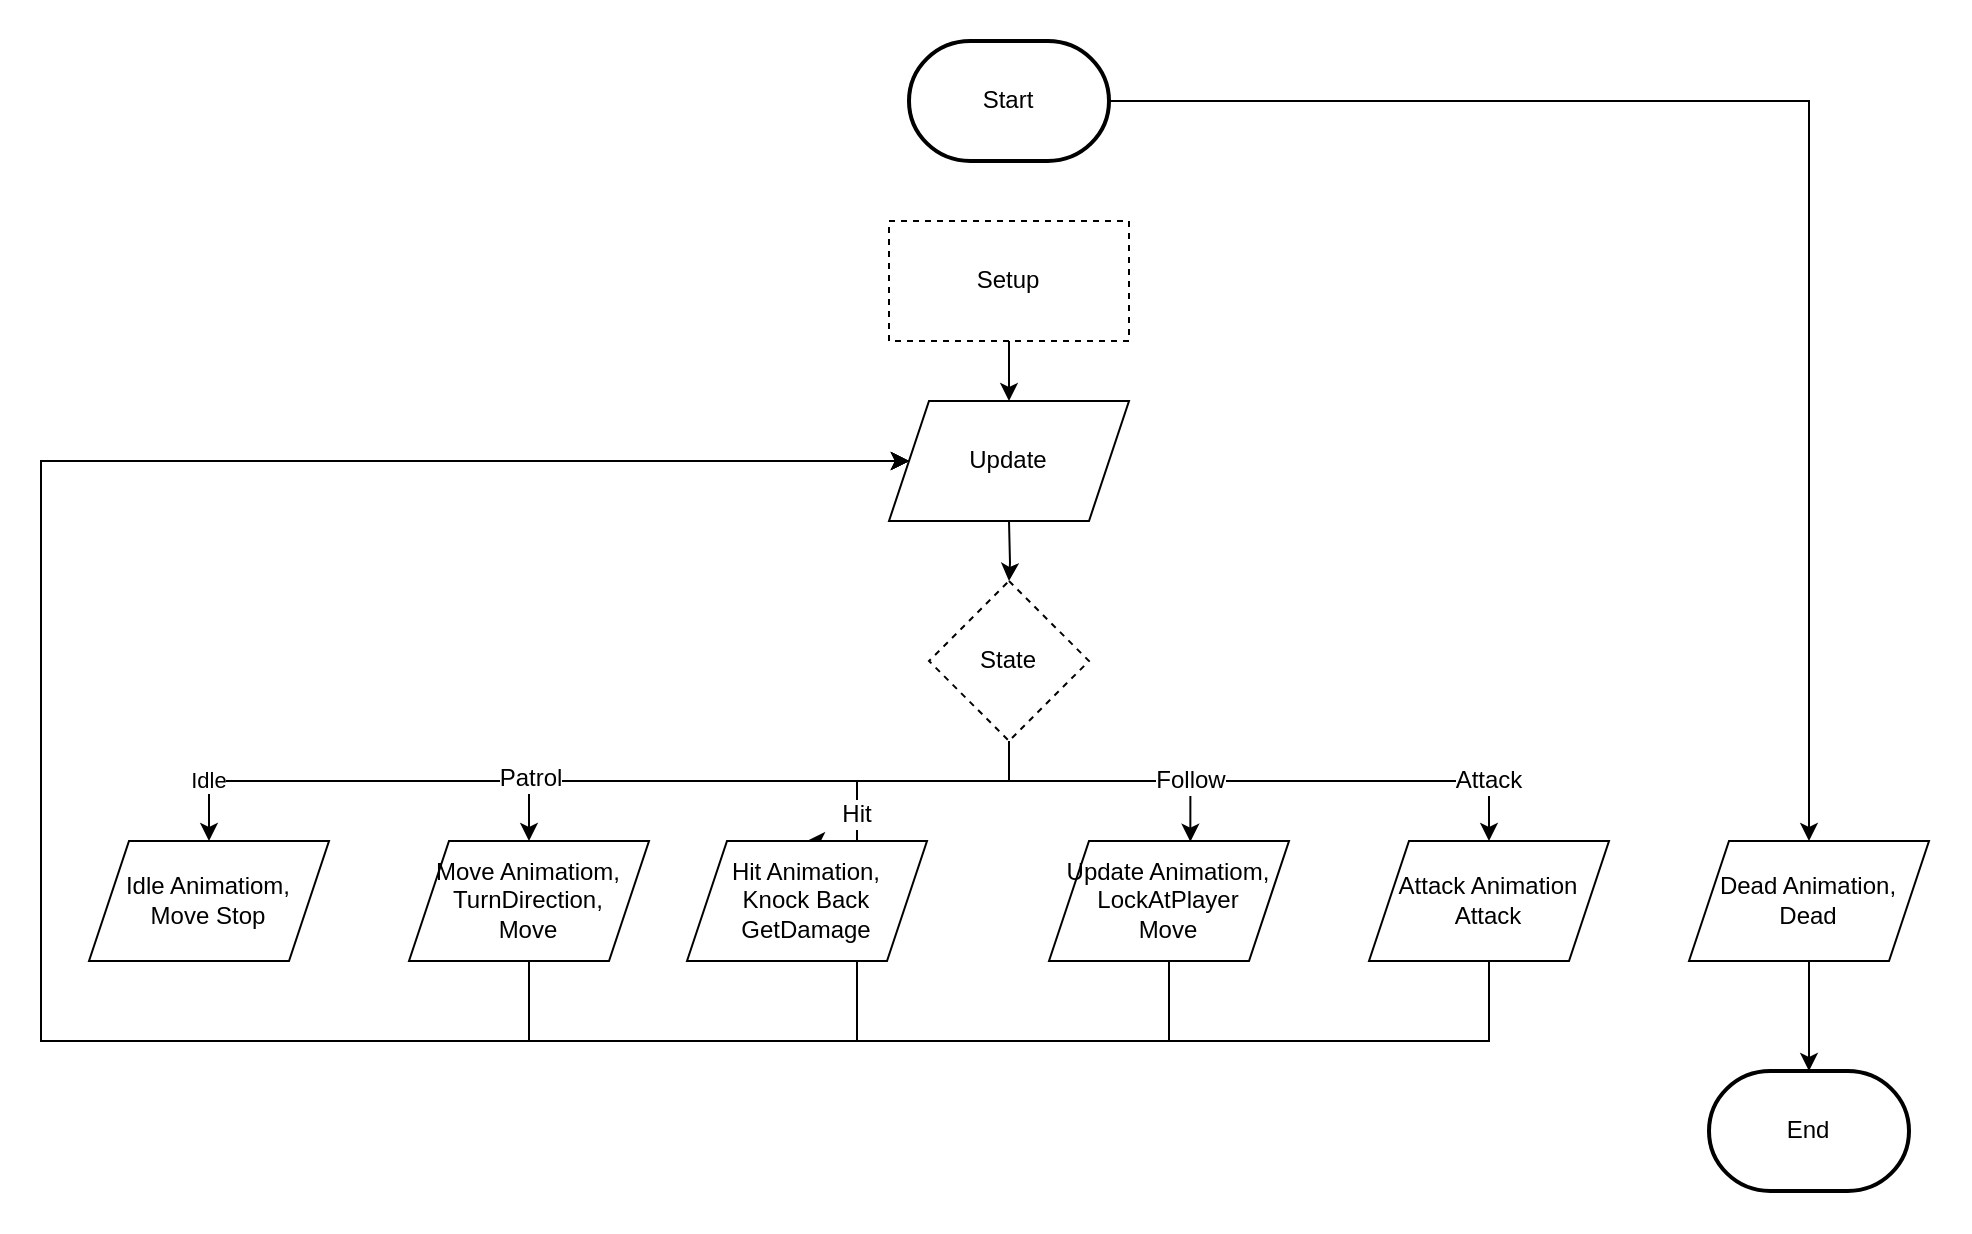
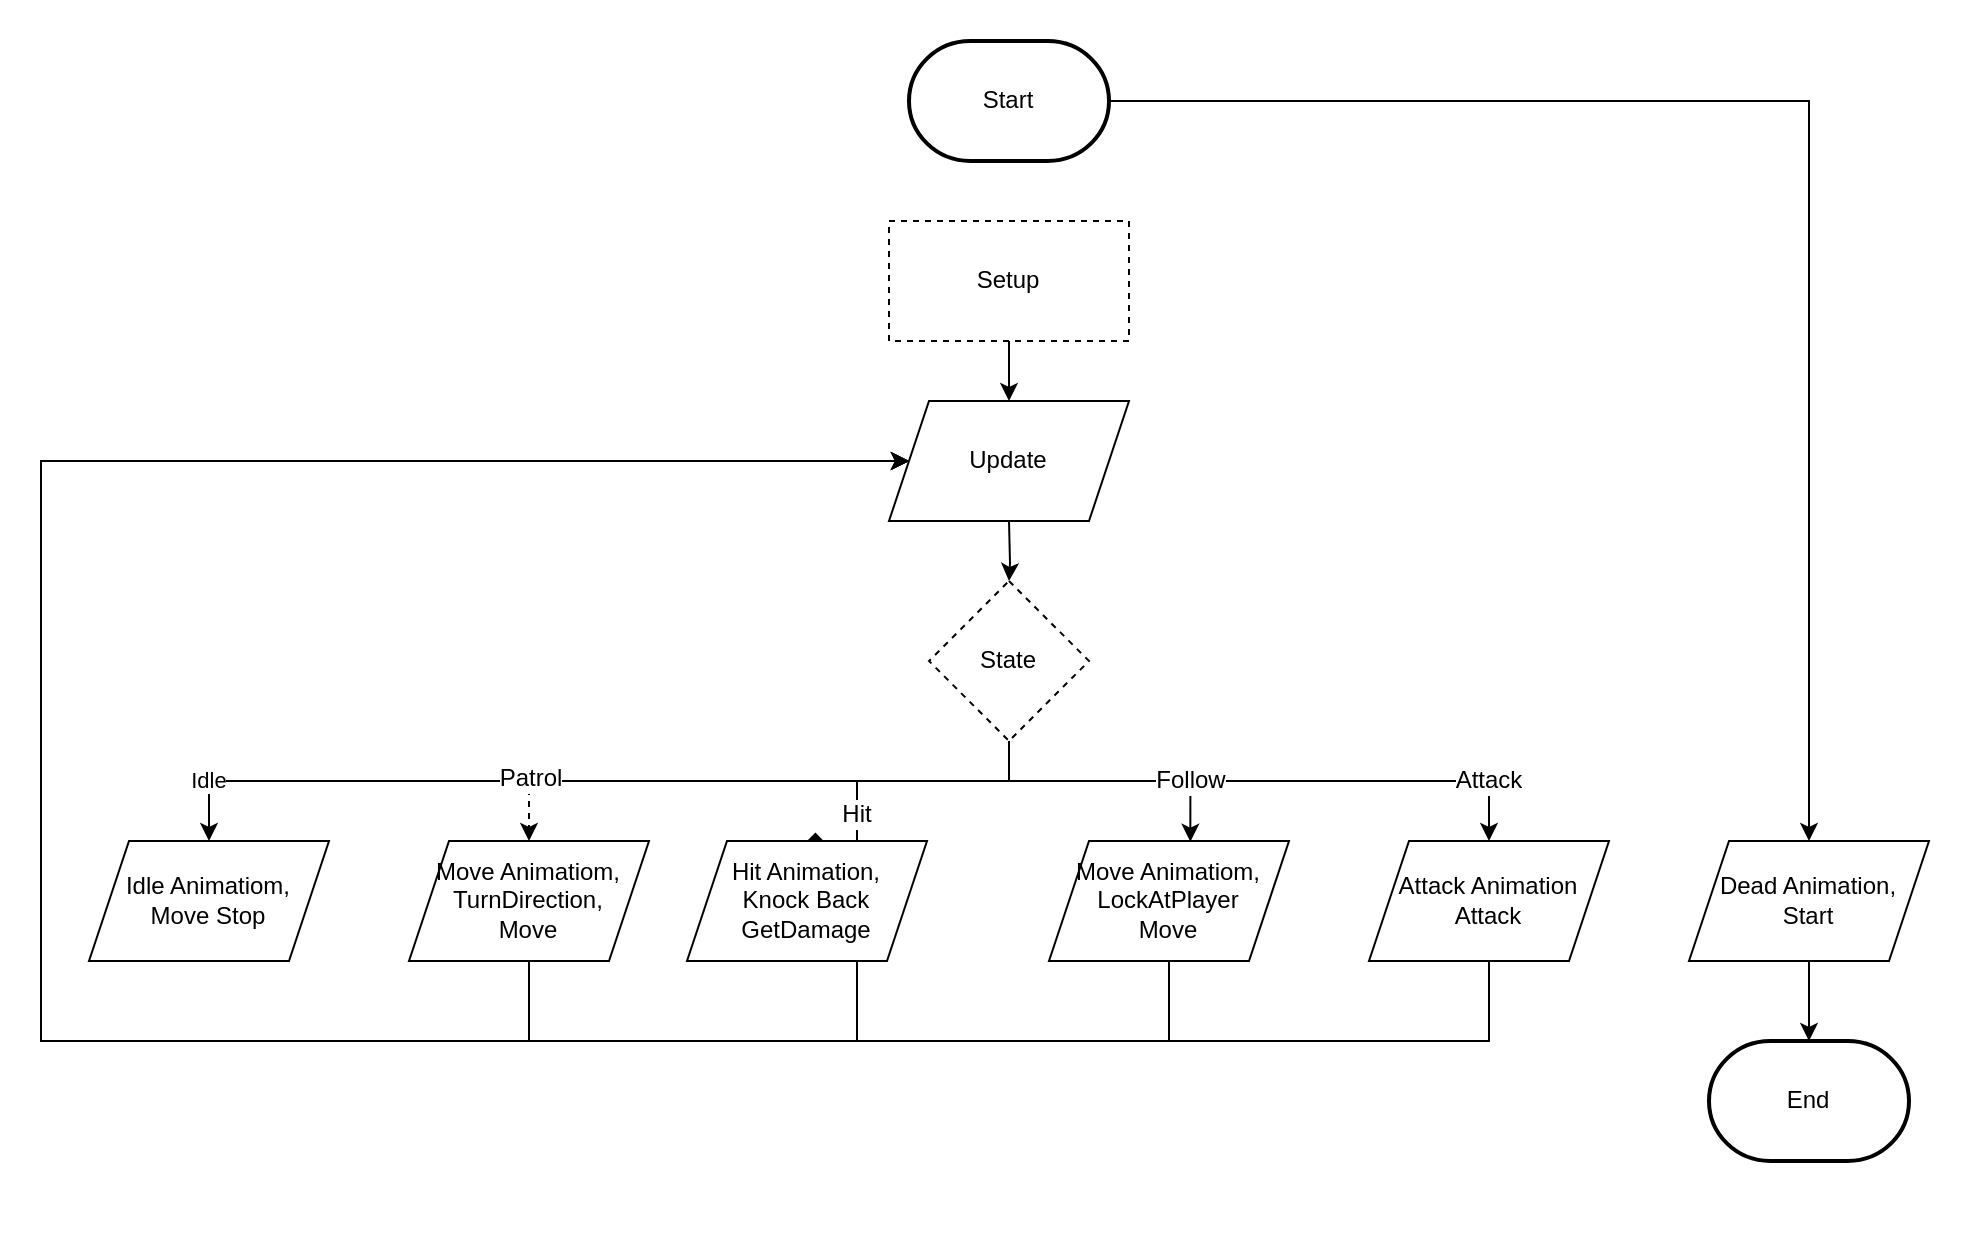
edge "State" -> "Move Animatiom,TurnDirection, Move": style solid -> dashed
edge "State" -> "Hit Animation, Knock Back GetDamage": arrowhead classic -> diamond
node "Update Animatiom,LockAtPlayer Move": label "Update Animatiom,LockAtPlayer Move" -> "Move Animatiom,LockAtPlayer Move"
node "Dead Animation, Dead": label "Dead Animation, Dead" -> "Dead Animation, Start"
node "End": moved (1809, 1131) -> (1809, 1101)
